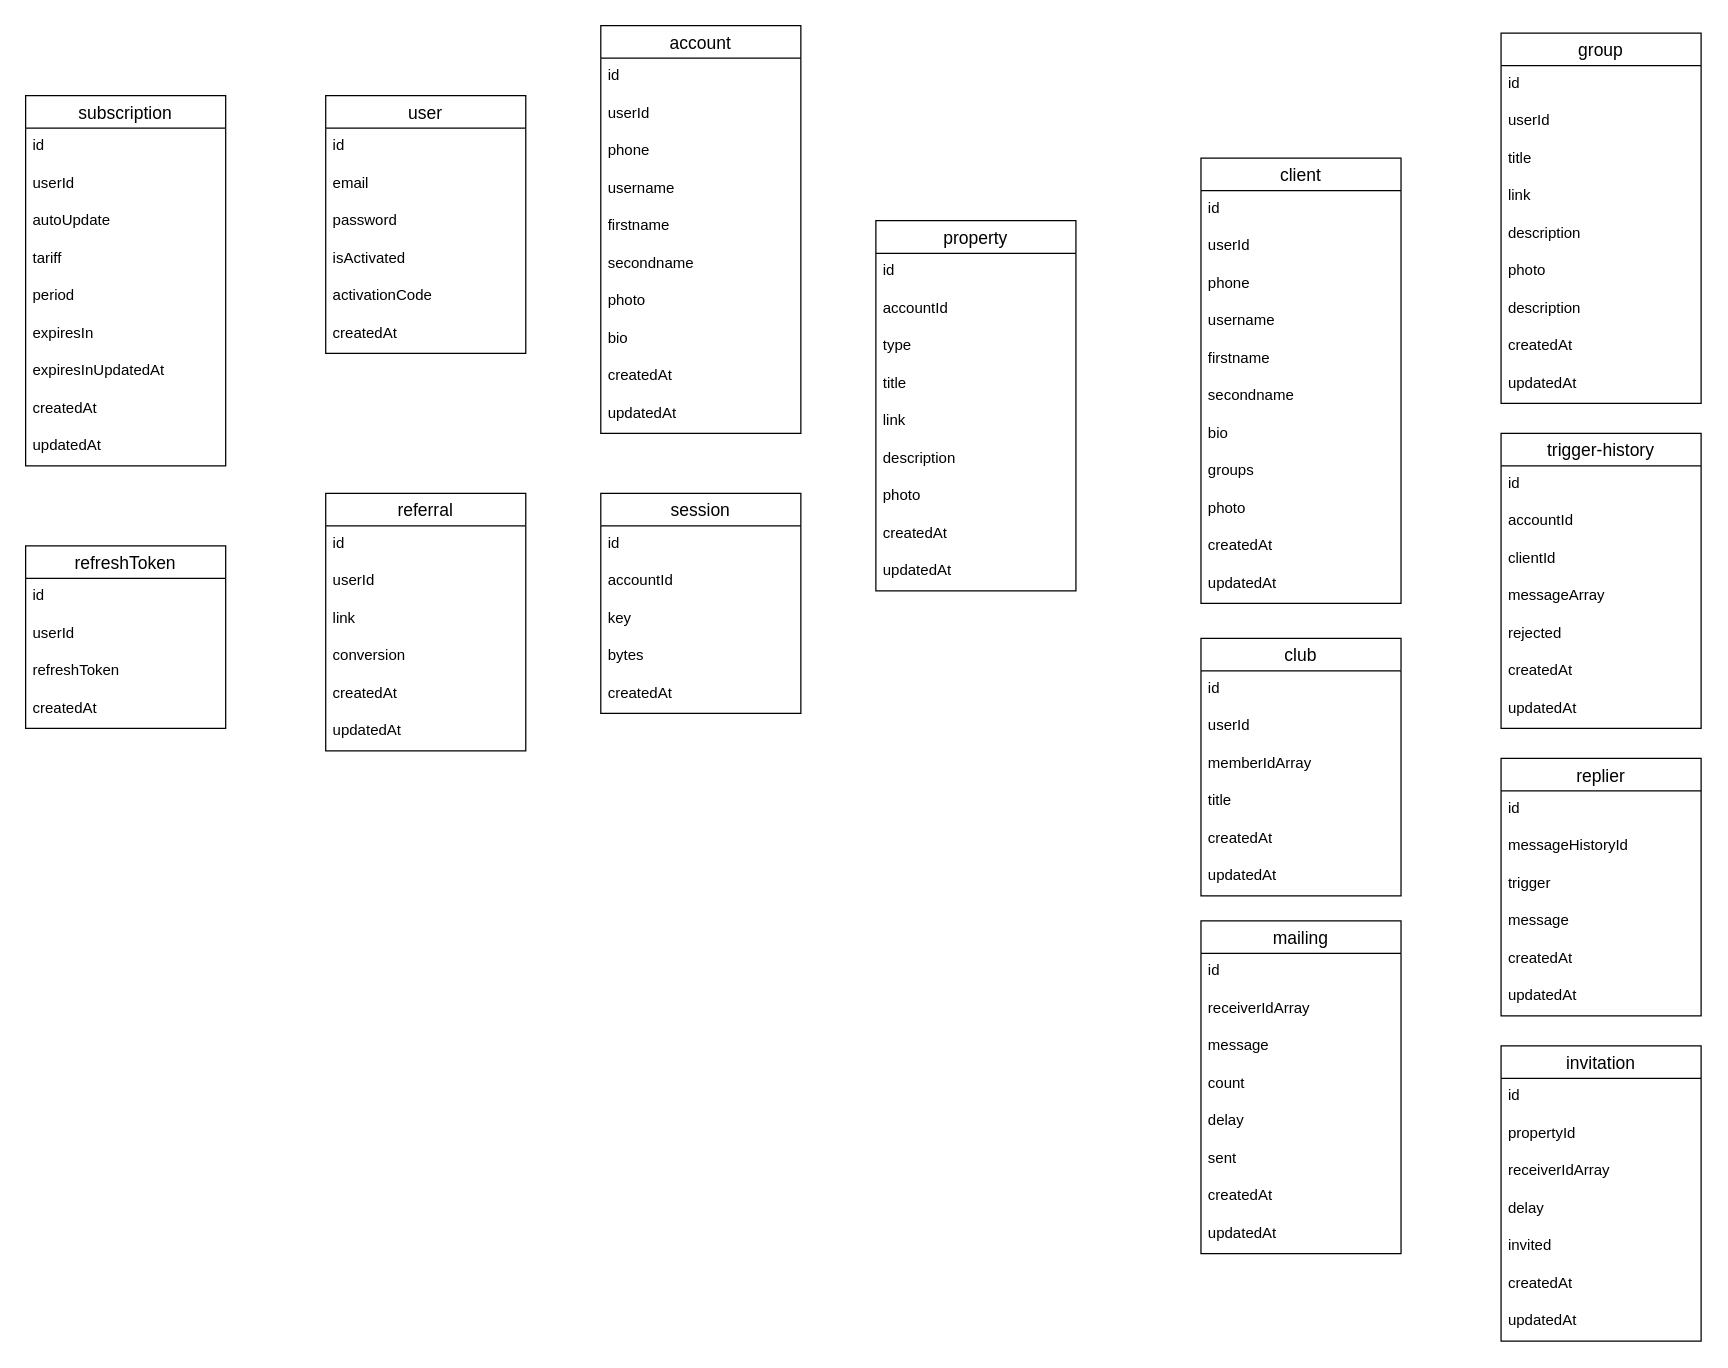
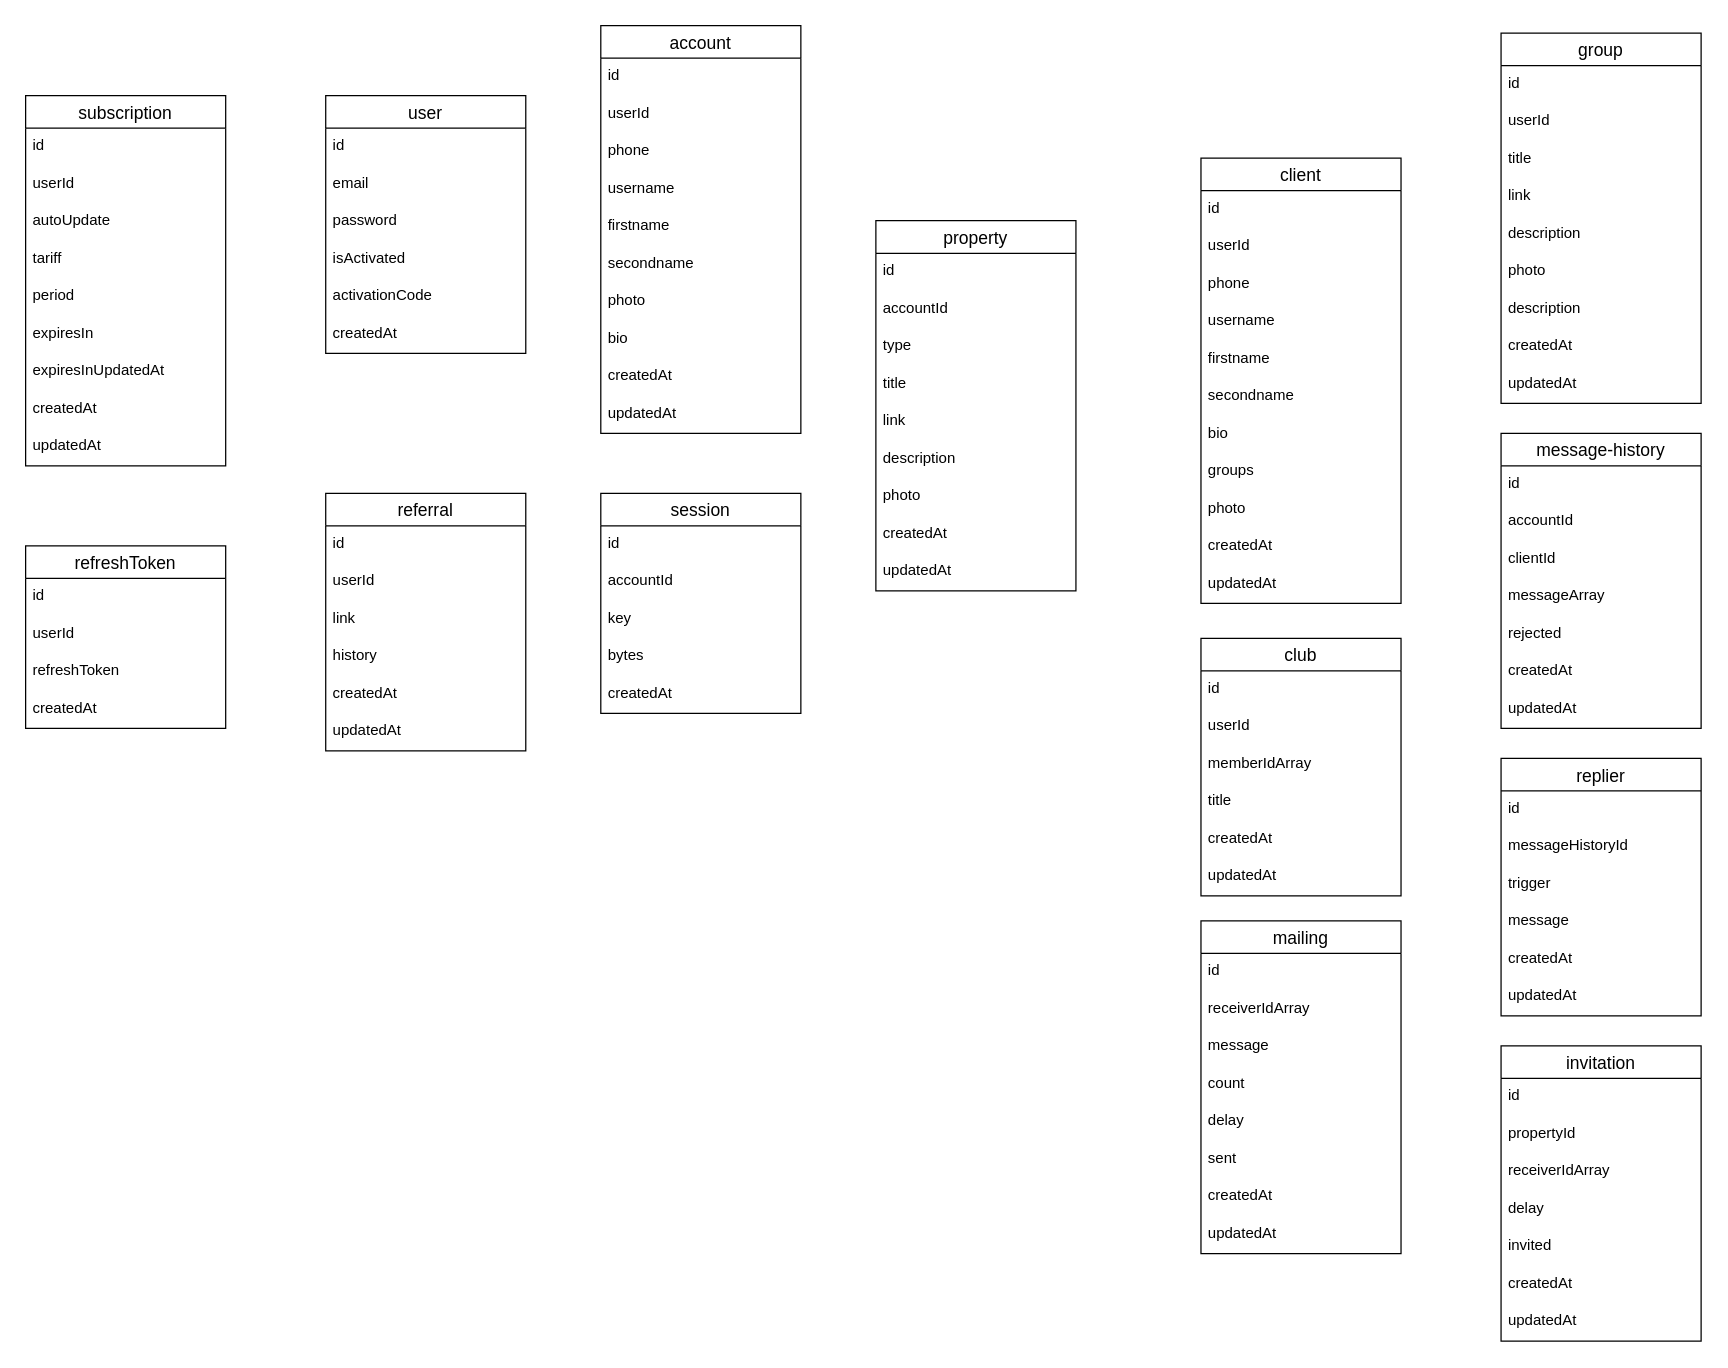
node "trigger-history": label "trigger-history" -> "message-history"
node "conversion": label "conversion" -> "history"
